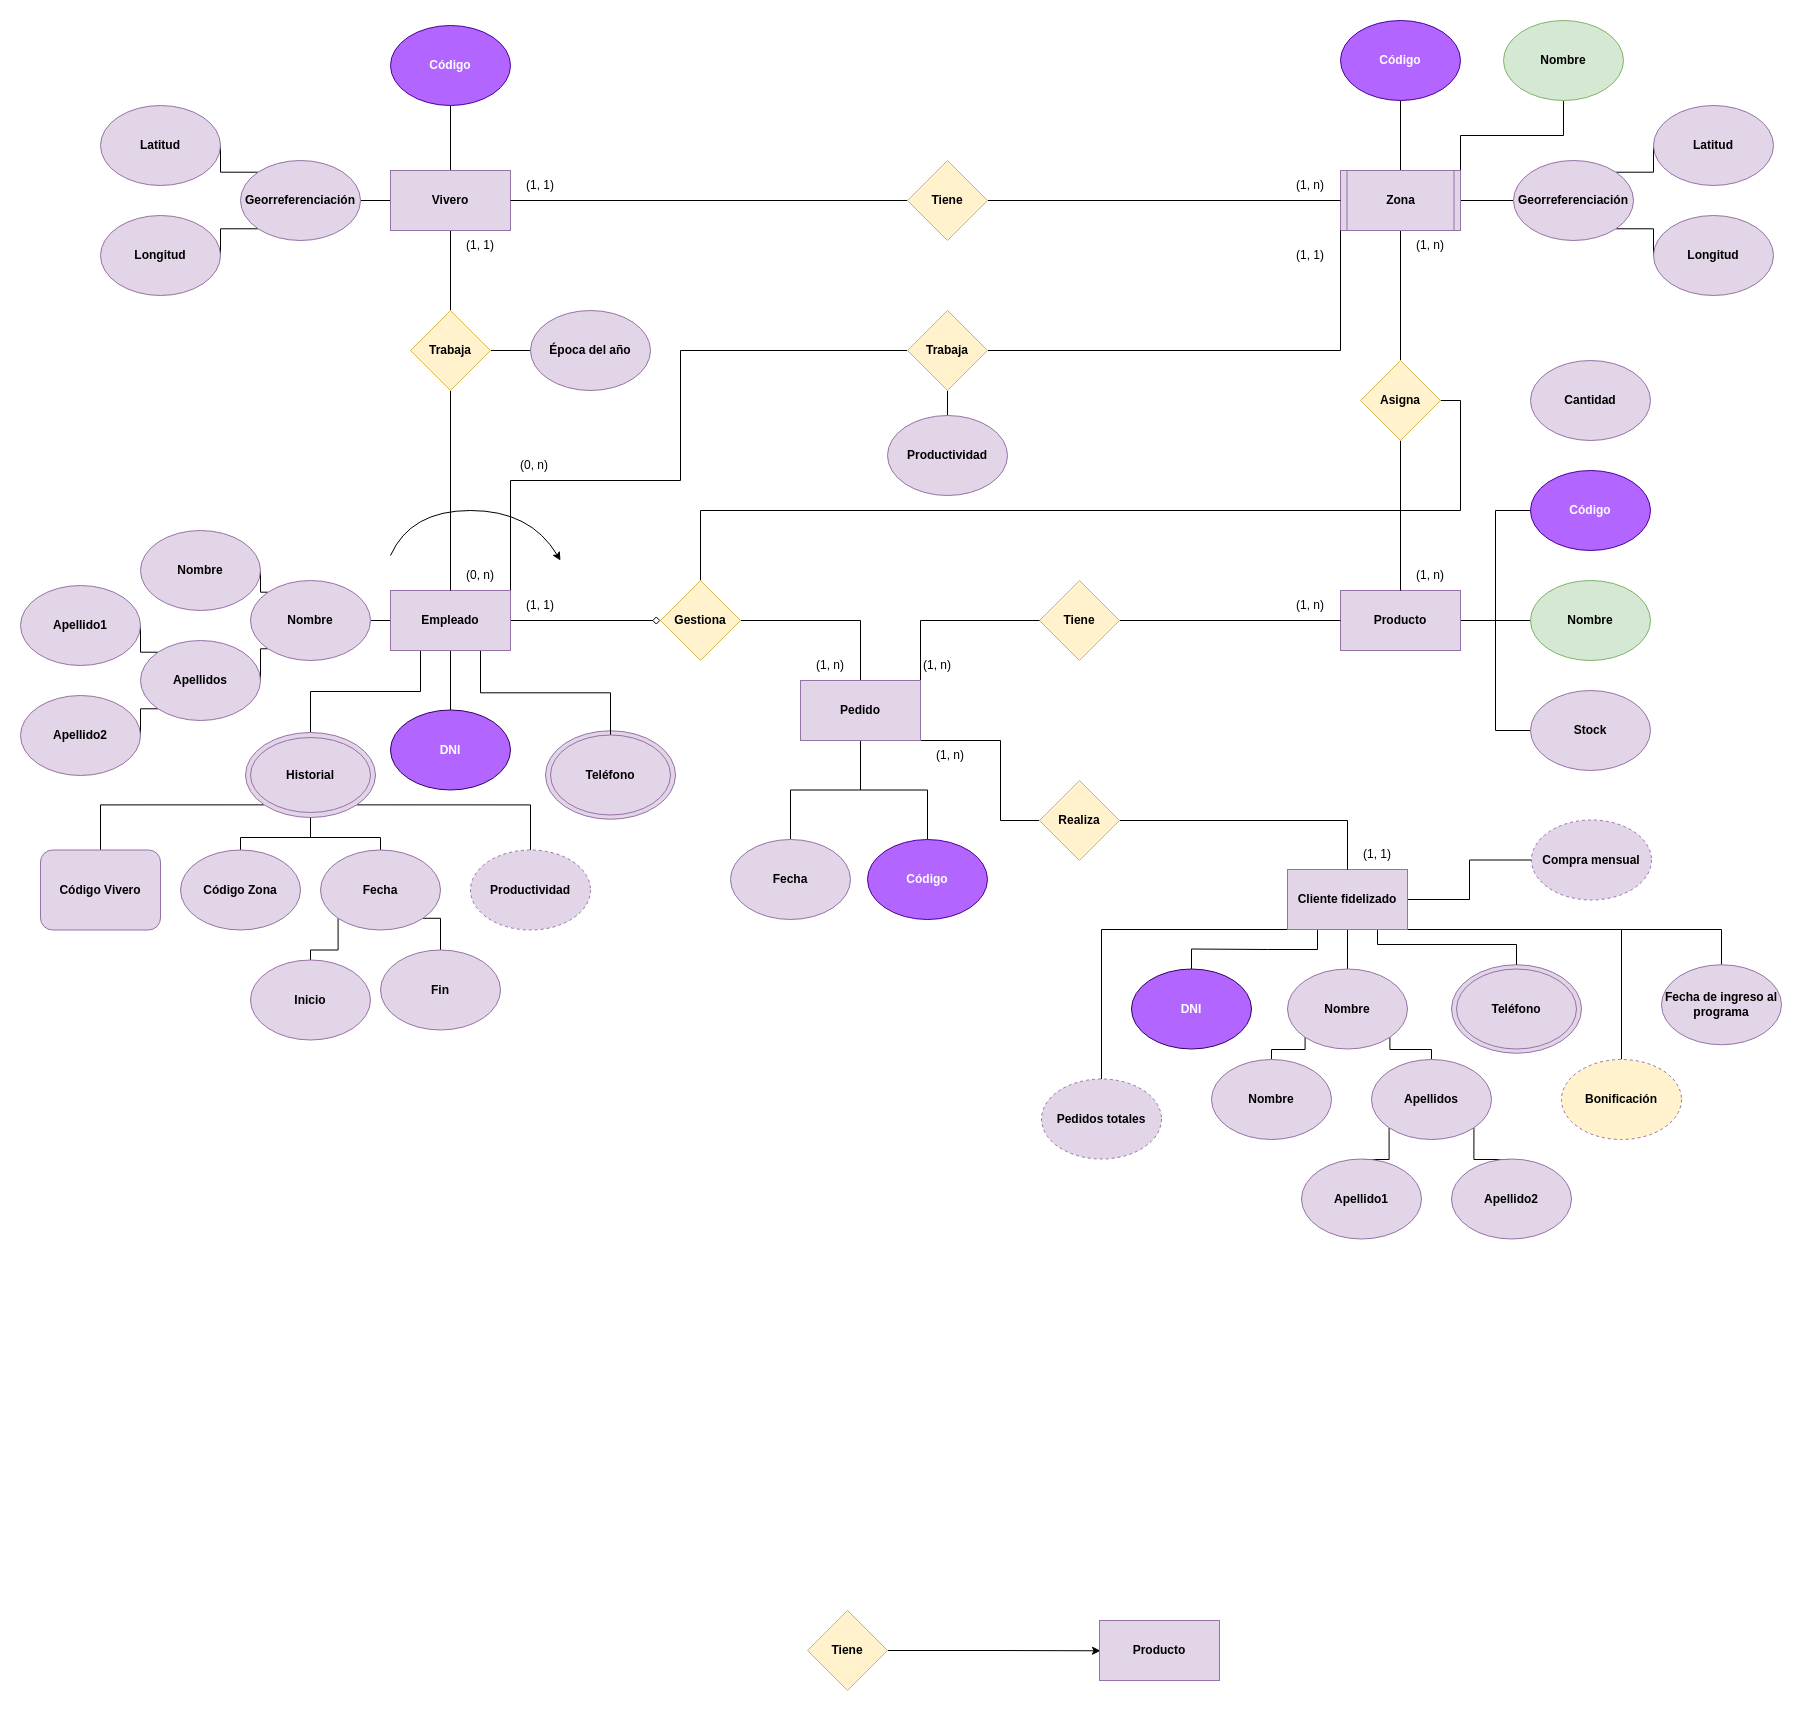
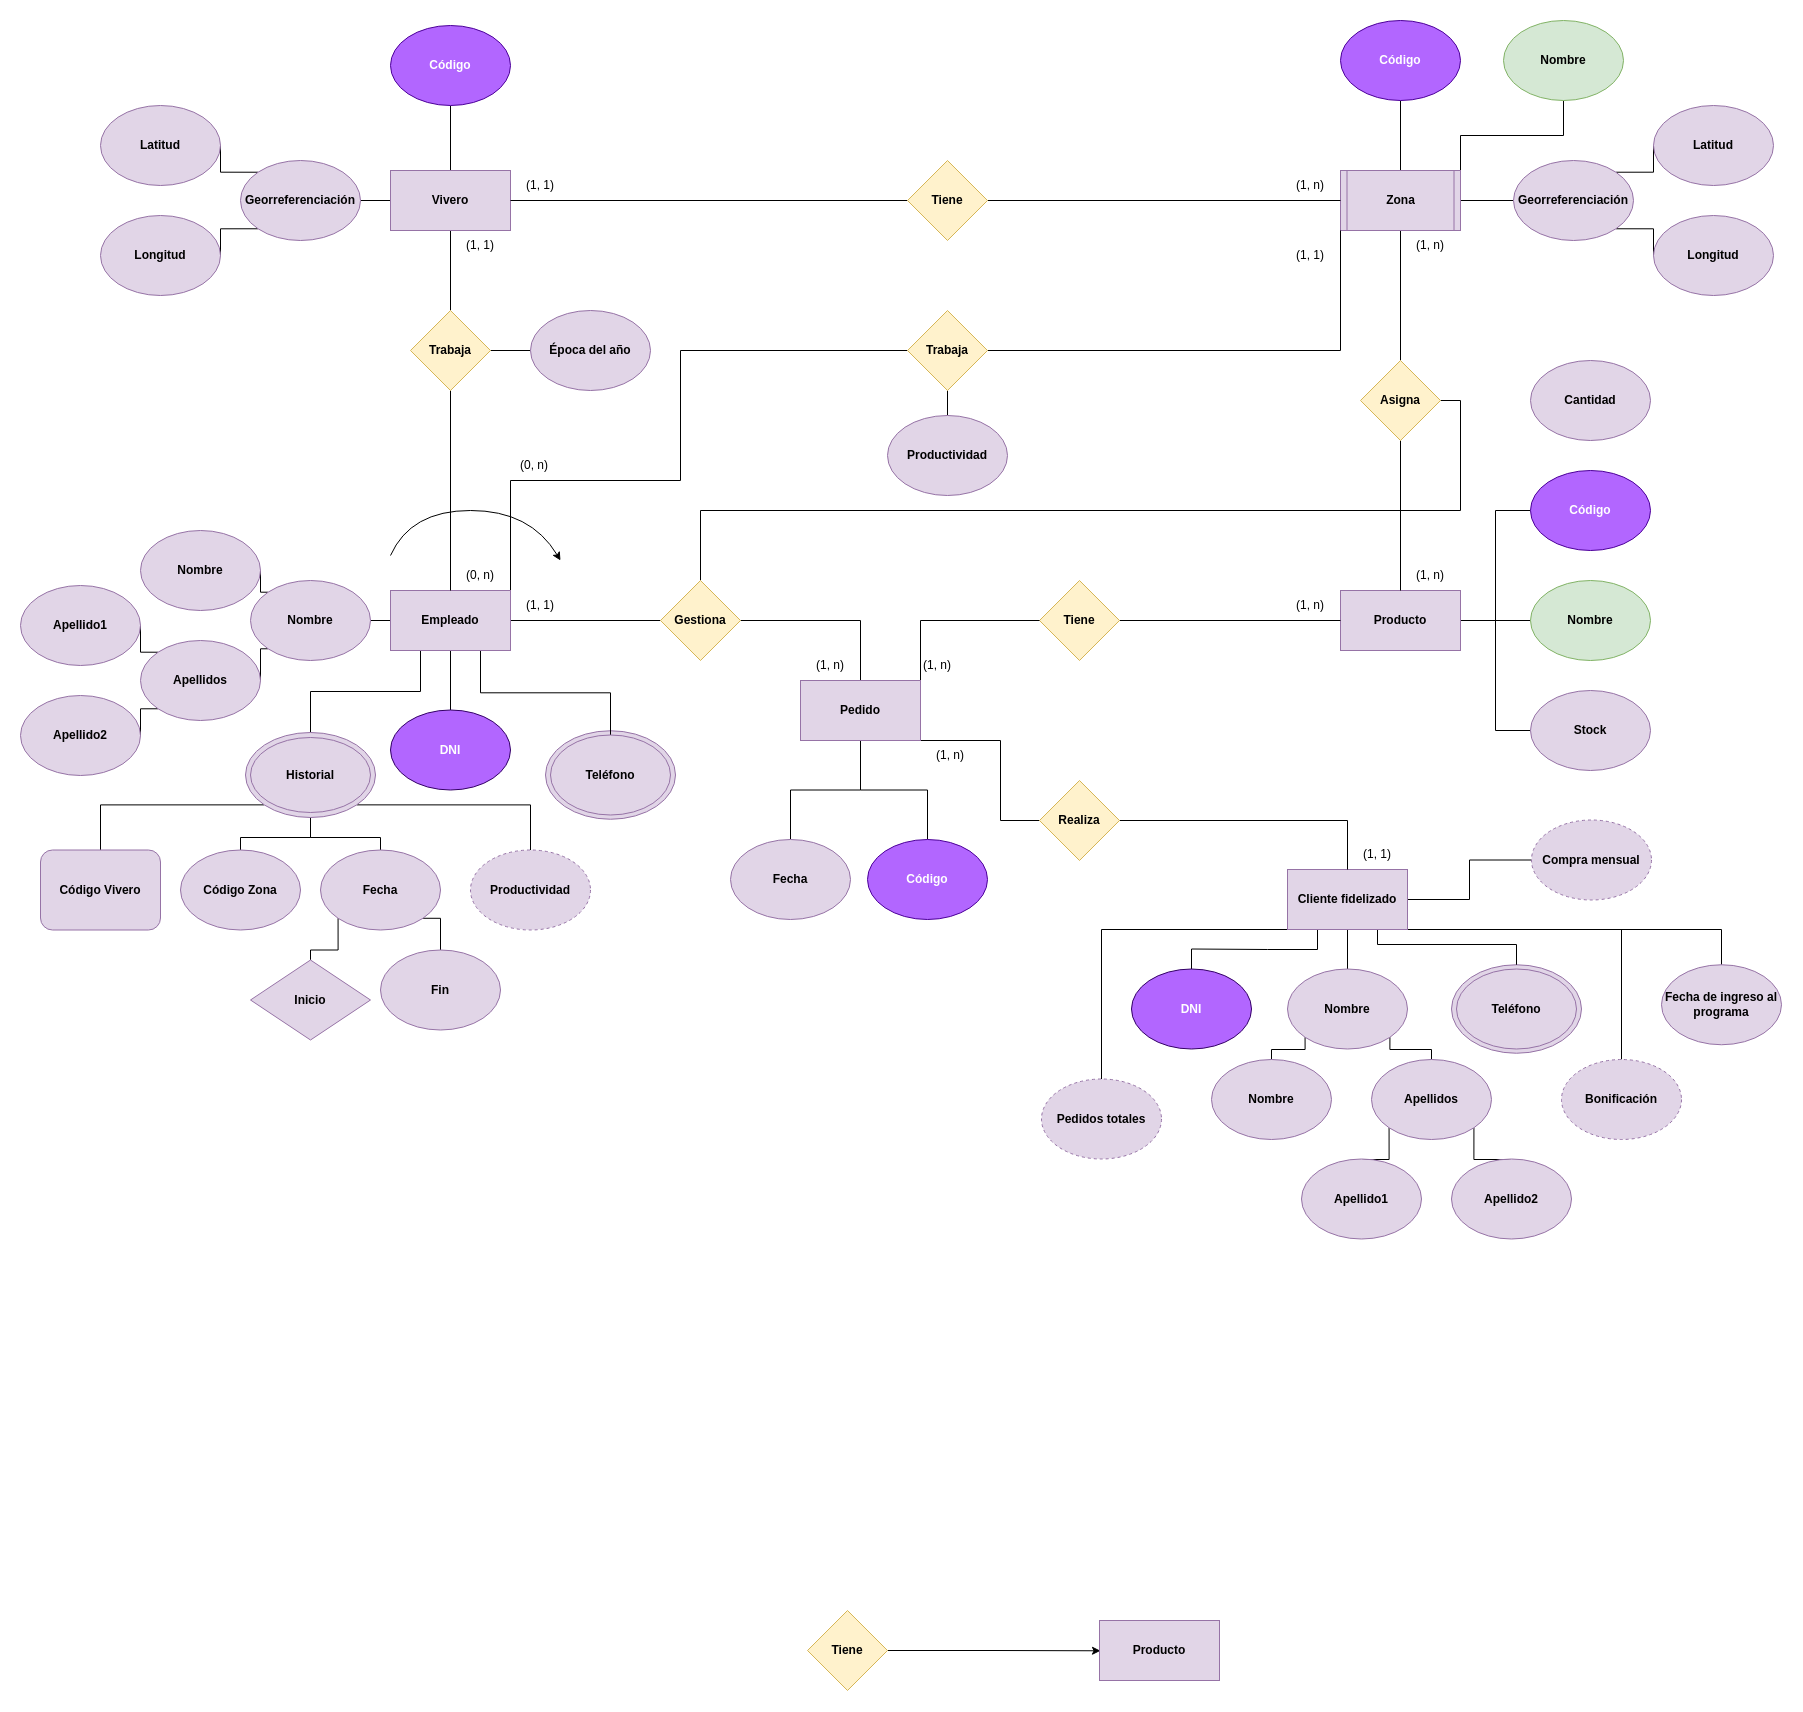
edge "Empleado" -> "Gestiona": arrowhead diamond -> none
node "Inicio": shape ellipse -> diamond
node "Bonificación": fillcolor #fff2cc -> #e1d5e7
